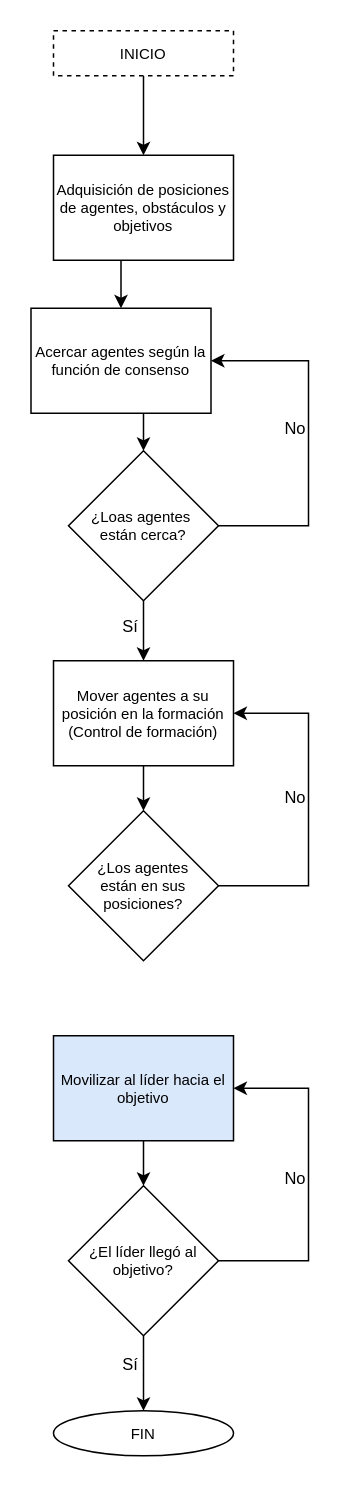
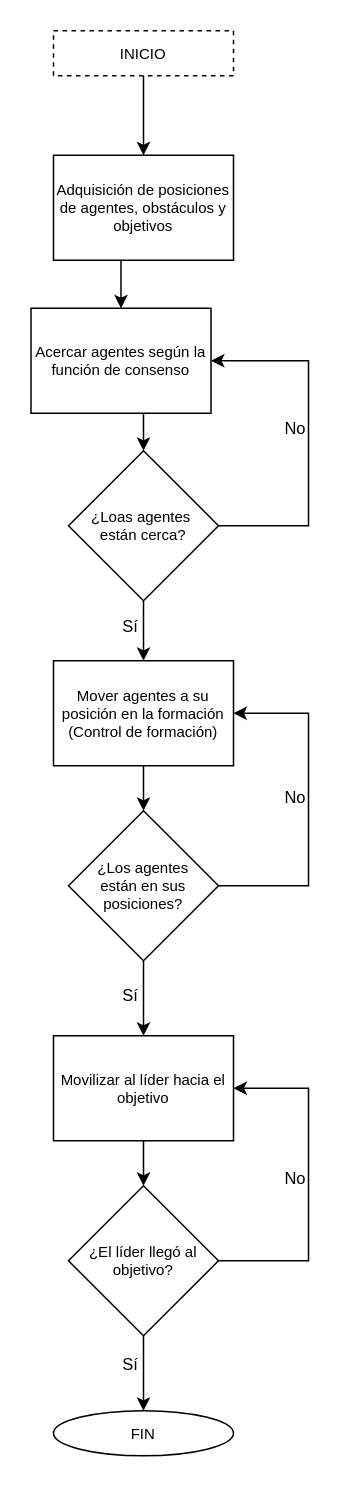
edge "¿Los agentes están en sus posiciones?" -> "Movilizar al líder hacia el objetivo": added, label "Sí"
node "Movilizar al líder hacia el objetivo": fillcolor #dae8fc -> #ffffff
